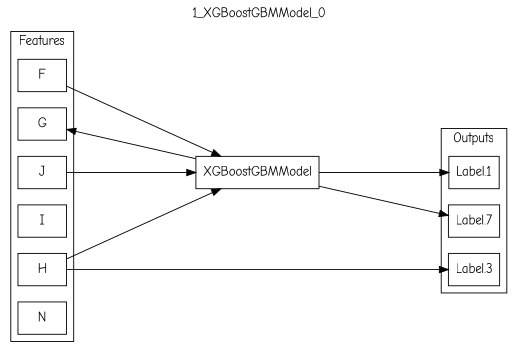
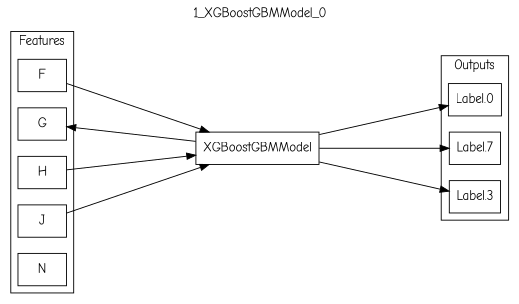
node "Label.1": label "Label.1" -> "Label.0"
node "I": removed
edge "H" -> "Label.3": now "XGBoostGBMModel" -> "Label.3"
